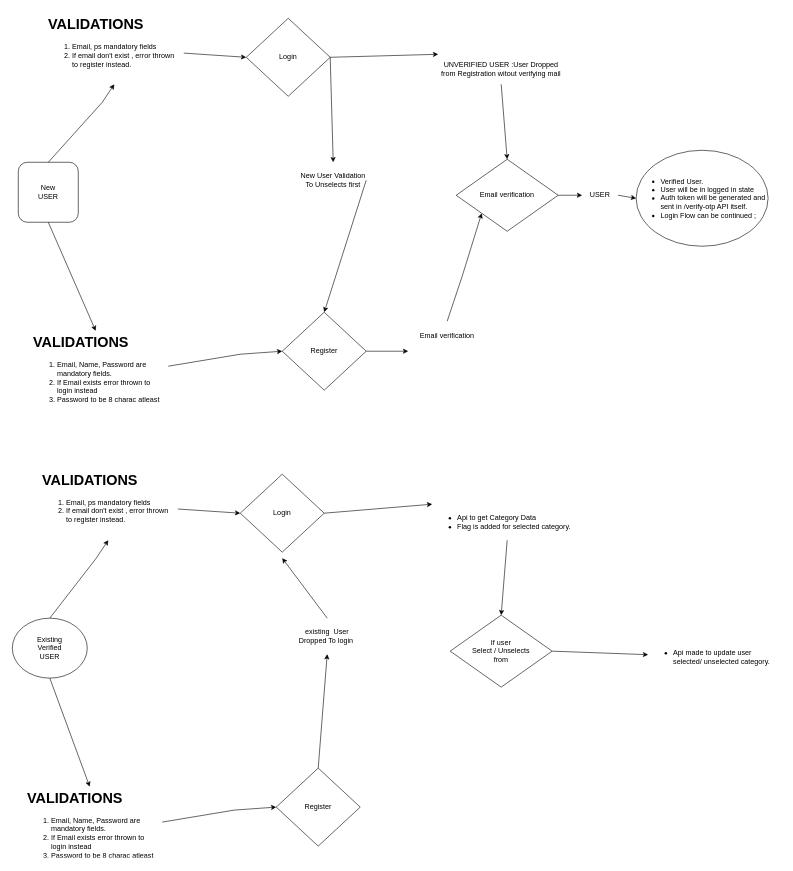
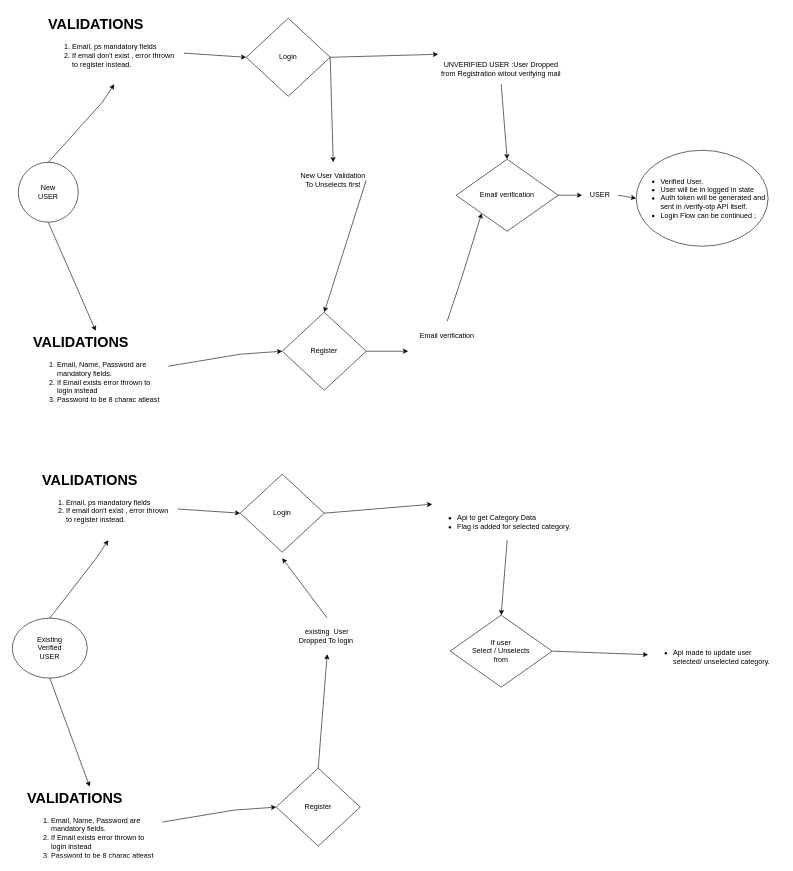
node "New USER": shape rounded rectangle -> ellipse
